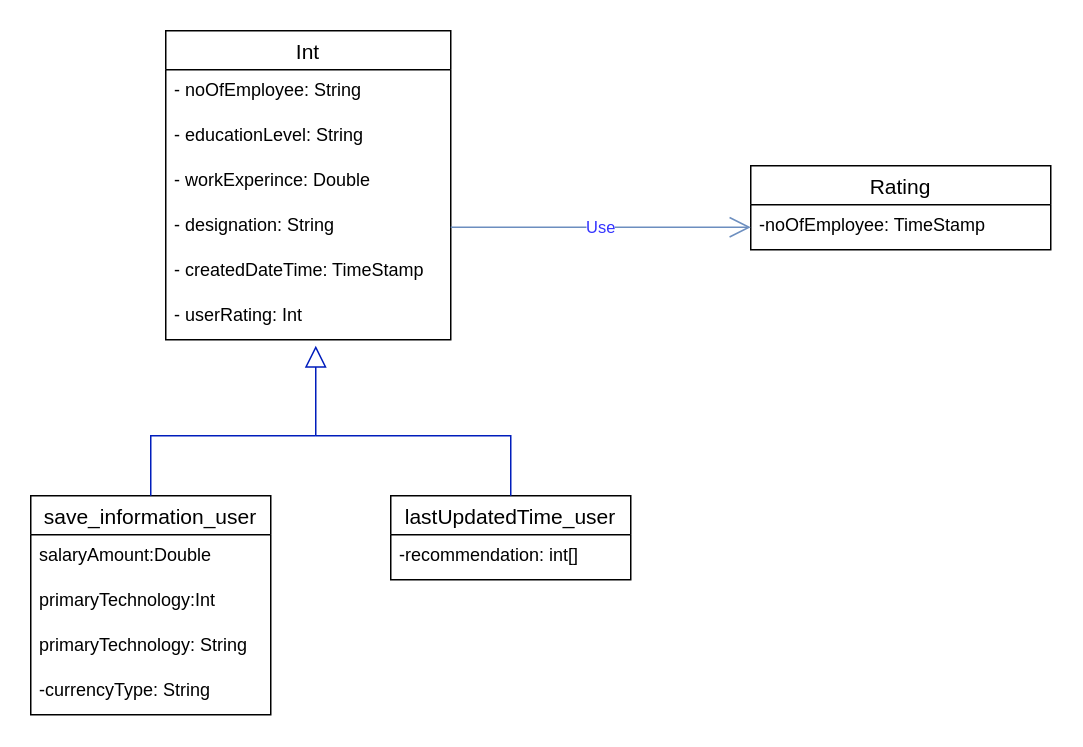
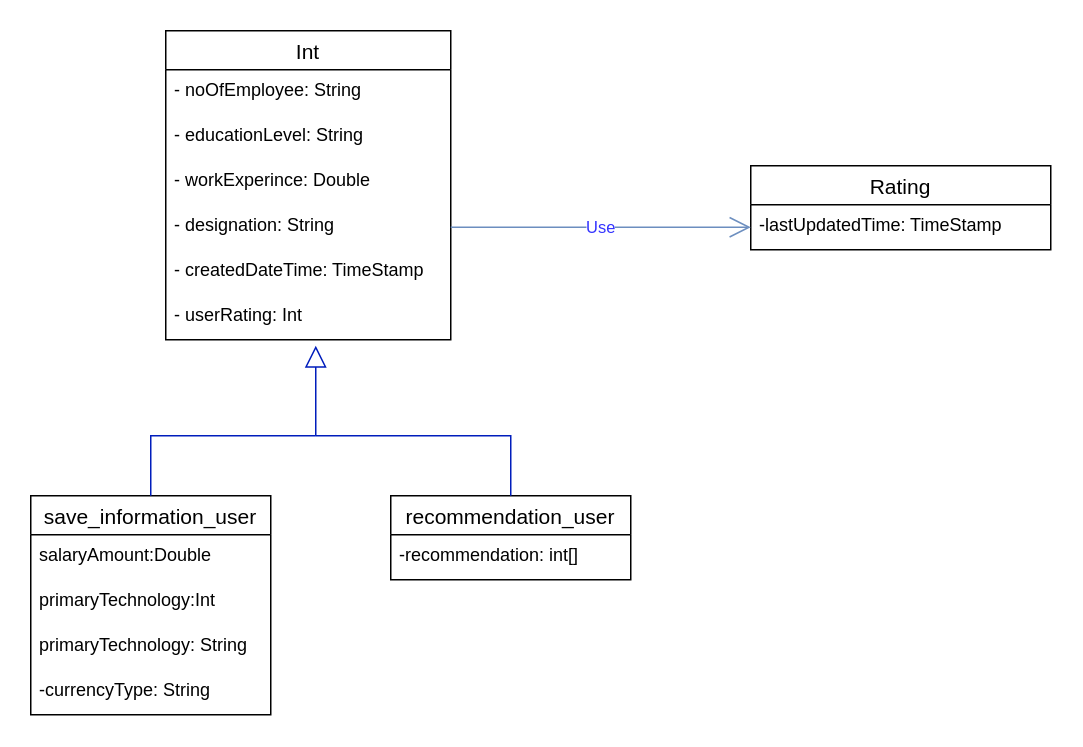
node "-noOfEmployee: TimeStamp": label "-noOfEmployee: TimeStamp" -> "-lastUpdatedTime: TimeStamp"
node "lastUpdatedTime_user": label "lastUpdatedTime_user" -> "recommendation_user"
